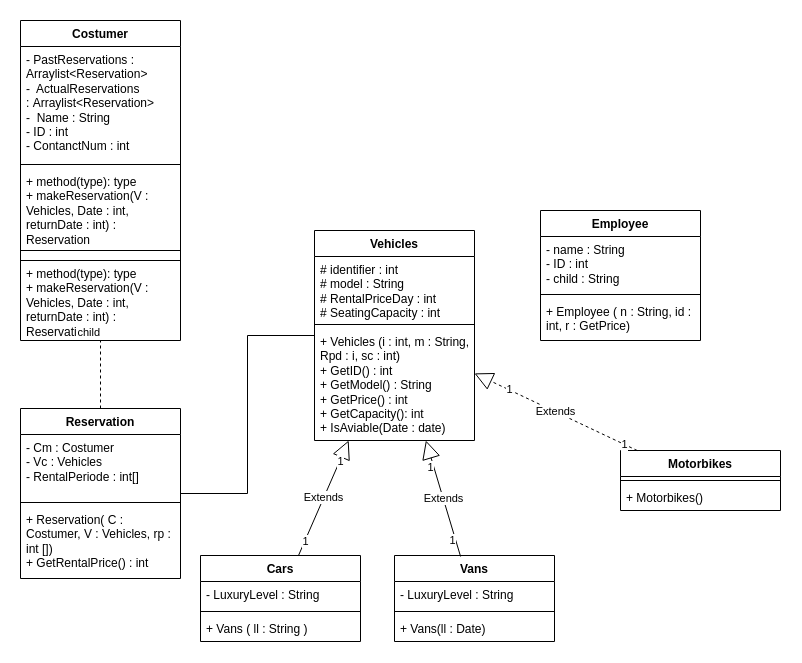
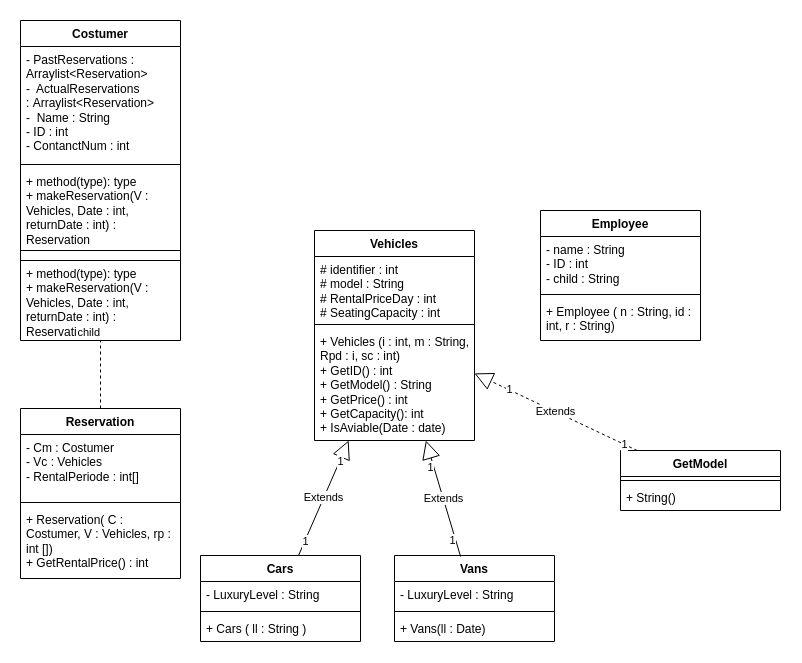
node "+ Employee ( n : String, id : int, r : GetPrice)": label "+ Employee ( n : String, id : int, r : GetPrice)" -> "+ Employee ( n : String, id : int, r : String)"
edge "Vehicles" -- "Reservation": removed
node "Motorbikes": label "Motorbikes" -> "GetModel"
node "+ Motorbikes()": label "+ Motorbikes()" -> "+ String()"
node "+ Vans ( ll : String )": label "+ Vans ( ll : String )" -> "+ Cars ( ll : String )"
